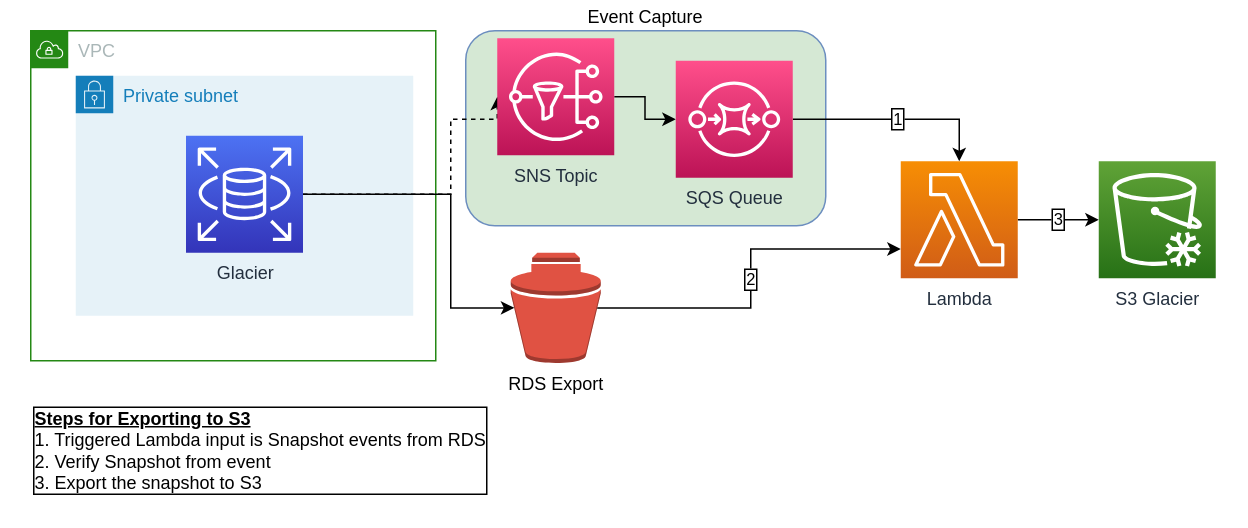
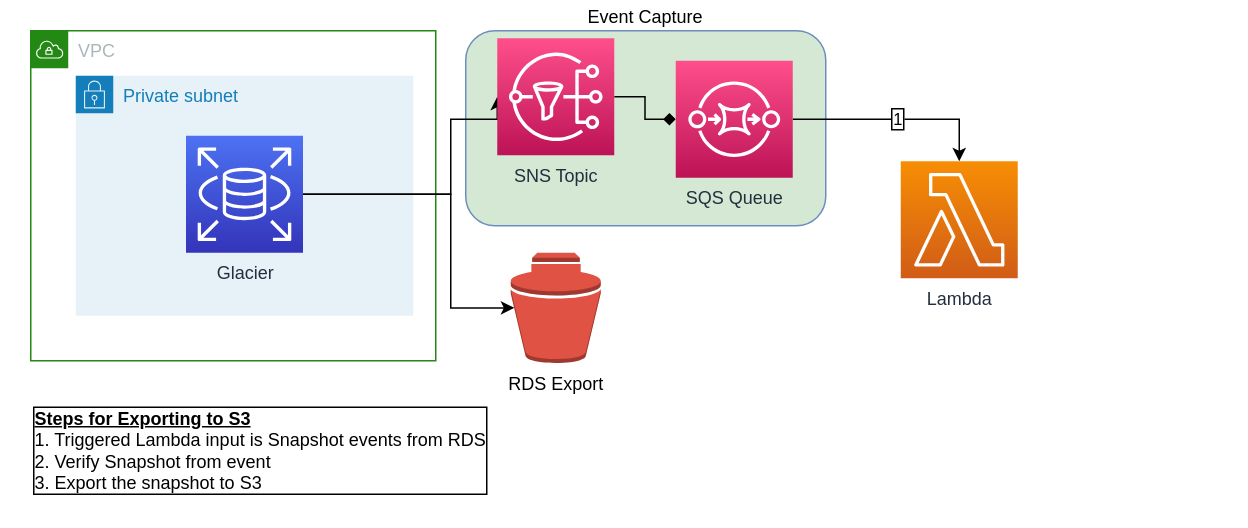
edge "SNS Topic" -> "SQS Queue": arrowhead classic -> diamond
edge "Glacier" -> "SNS Topic": style dashed -> solid
edge "Lambda" -> "S3 Glacier": removed, label "3"
node "S3 Glacier": removed
edge "RDS Export" -> "Lambda": removed, label "2"
